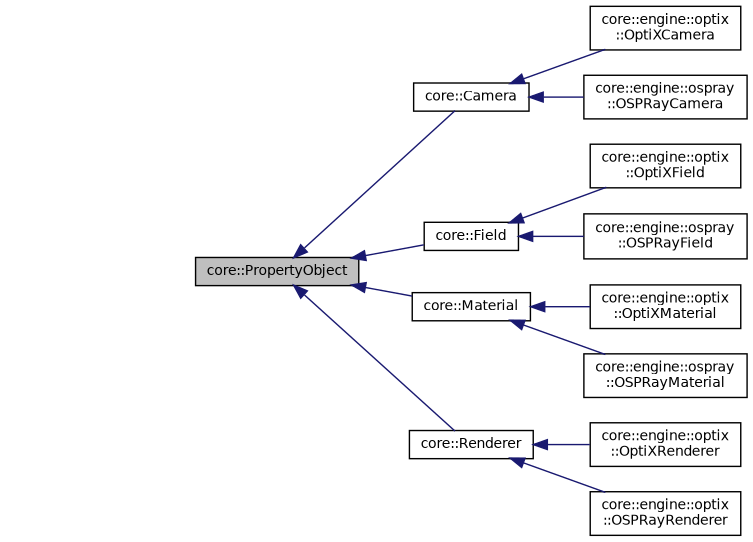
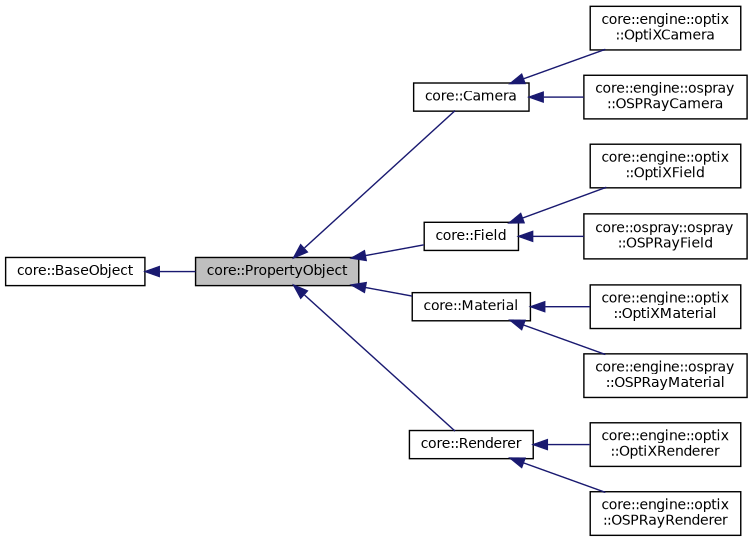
node "core::engine::ospray ::OSPRayField": label "core::engine::ospray ::OSPRayField" -> "core::ospray::ospray ::OSPRayField"
node "core::BaseObject": added
